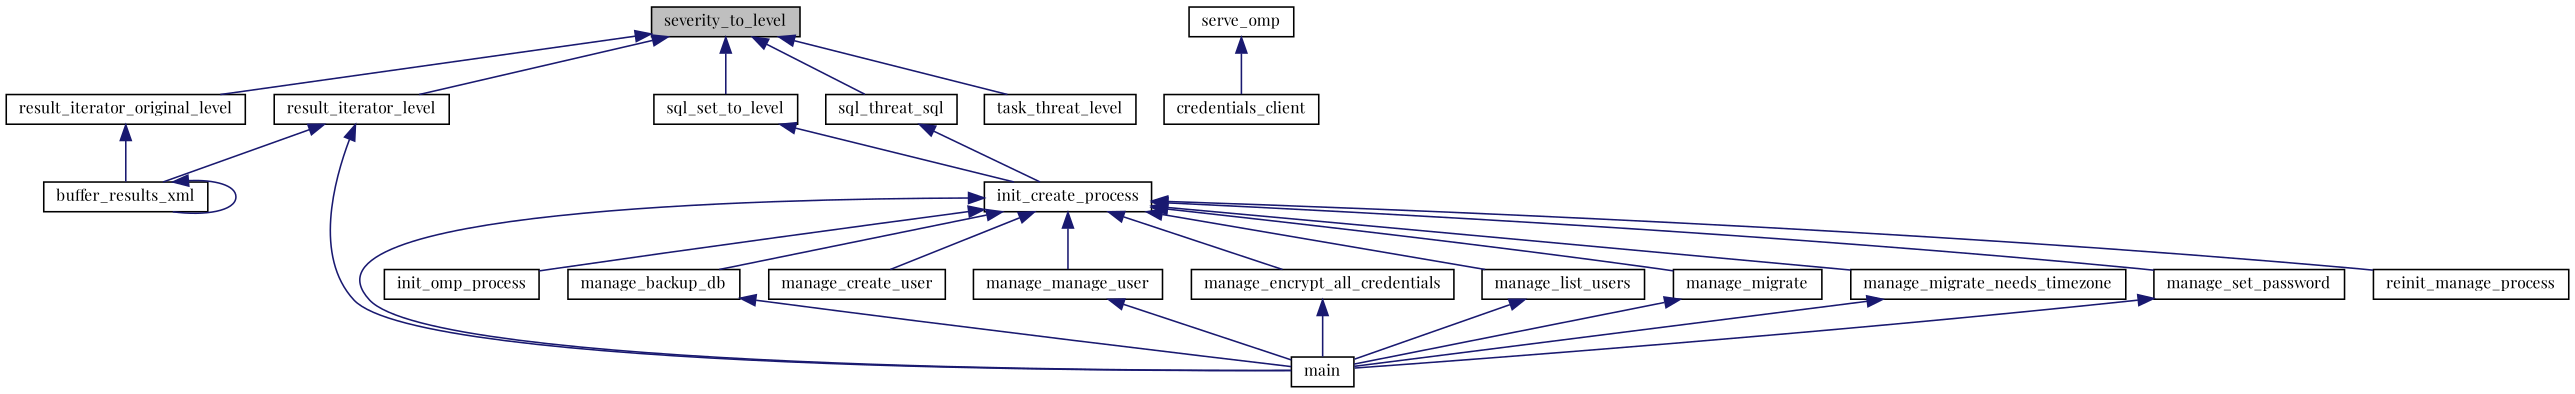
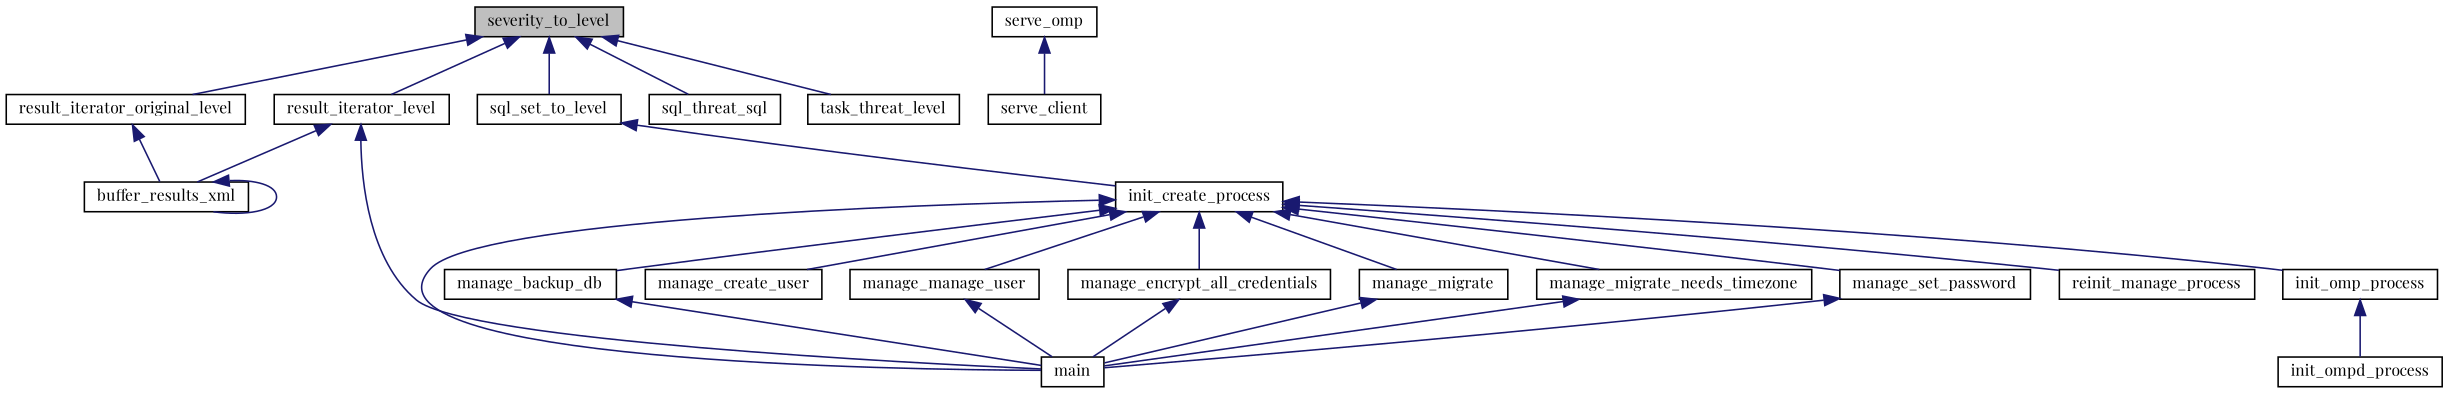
node "credentials_client": label "credentials_client" -> "serve_client"
edge "init_create_process" -> "sql_threat_sql": removed
node "manage_list_users": removed
node "init_ompd_process": added
